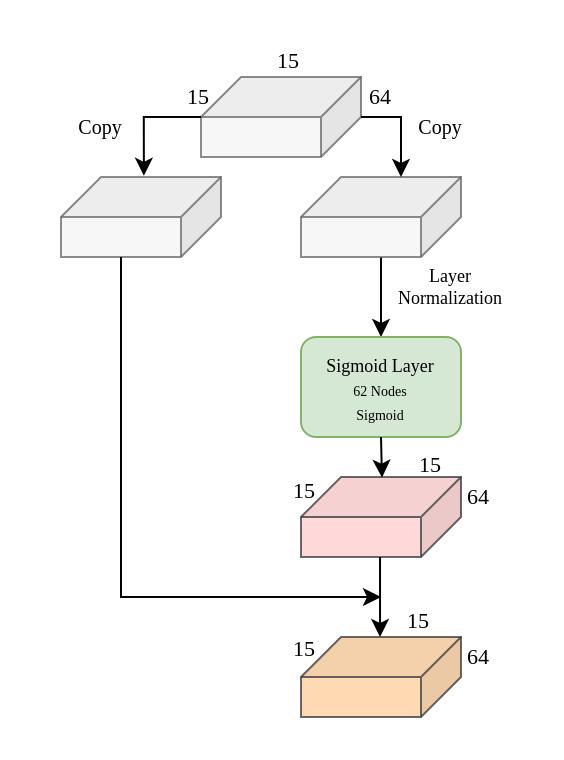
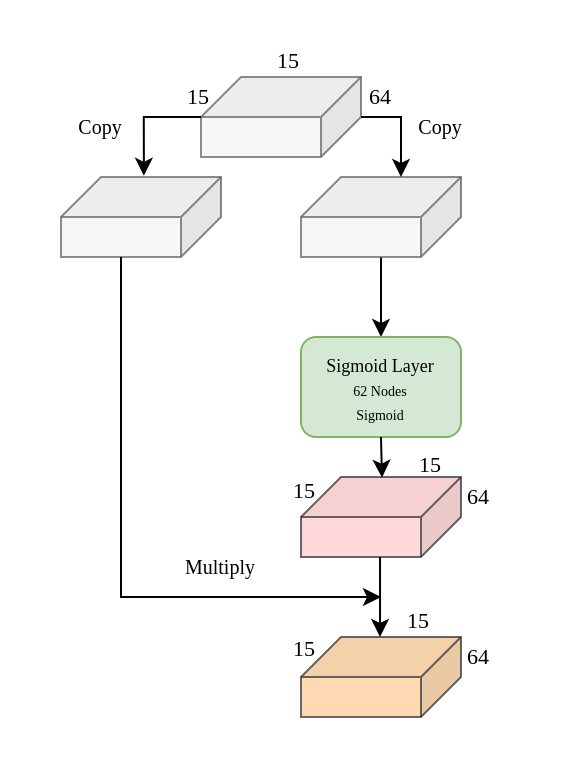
node "Layer Normalization": removed
node "Multiply": added
